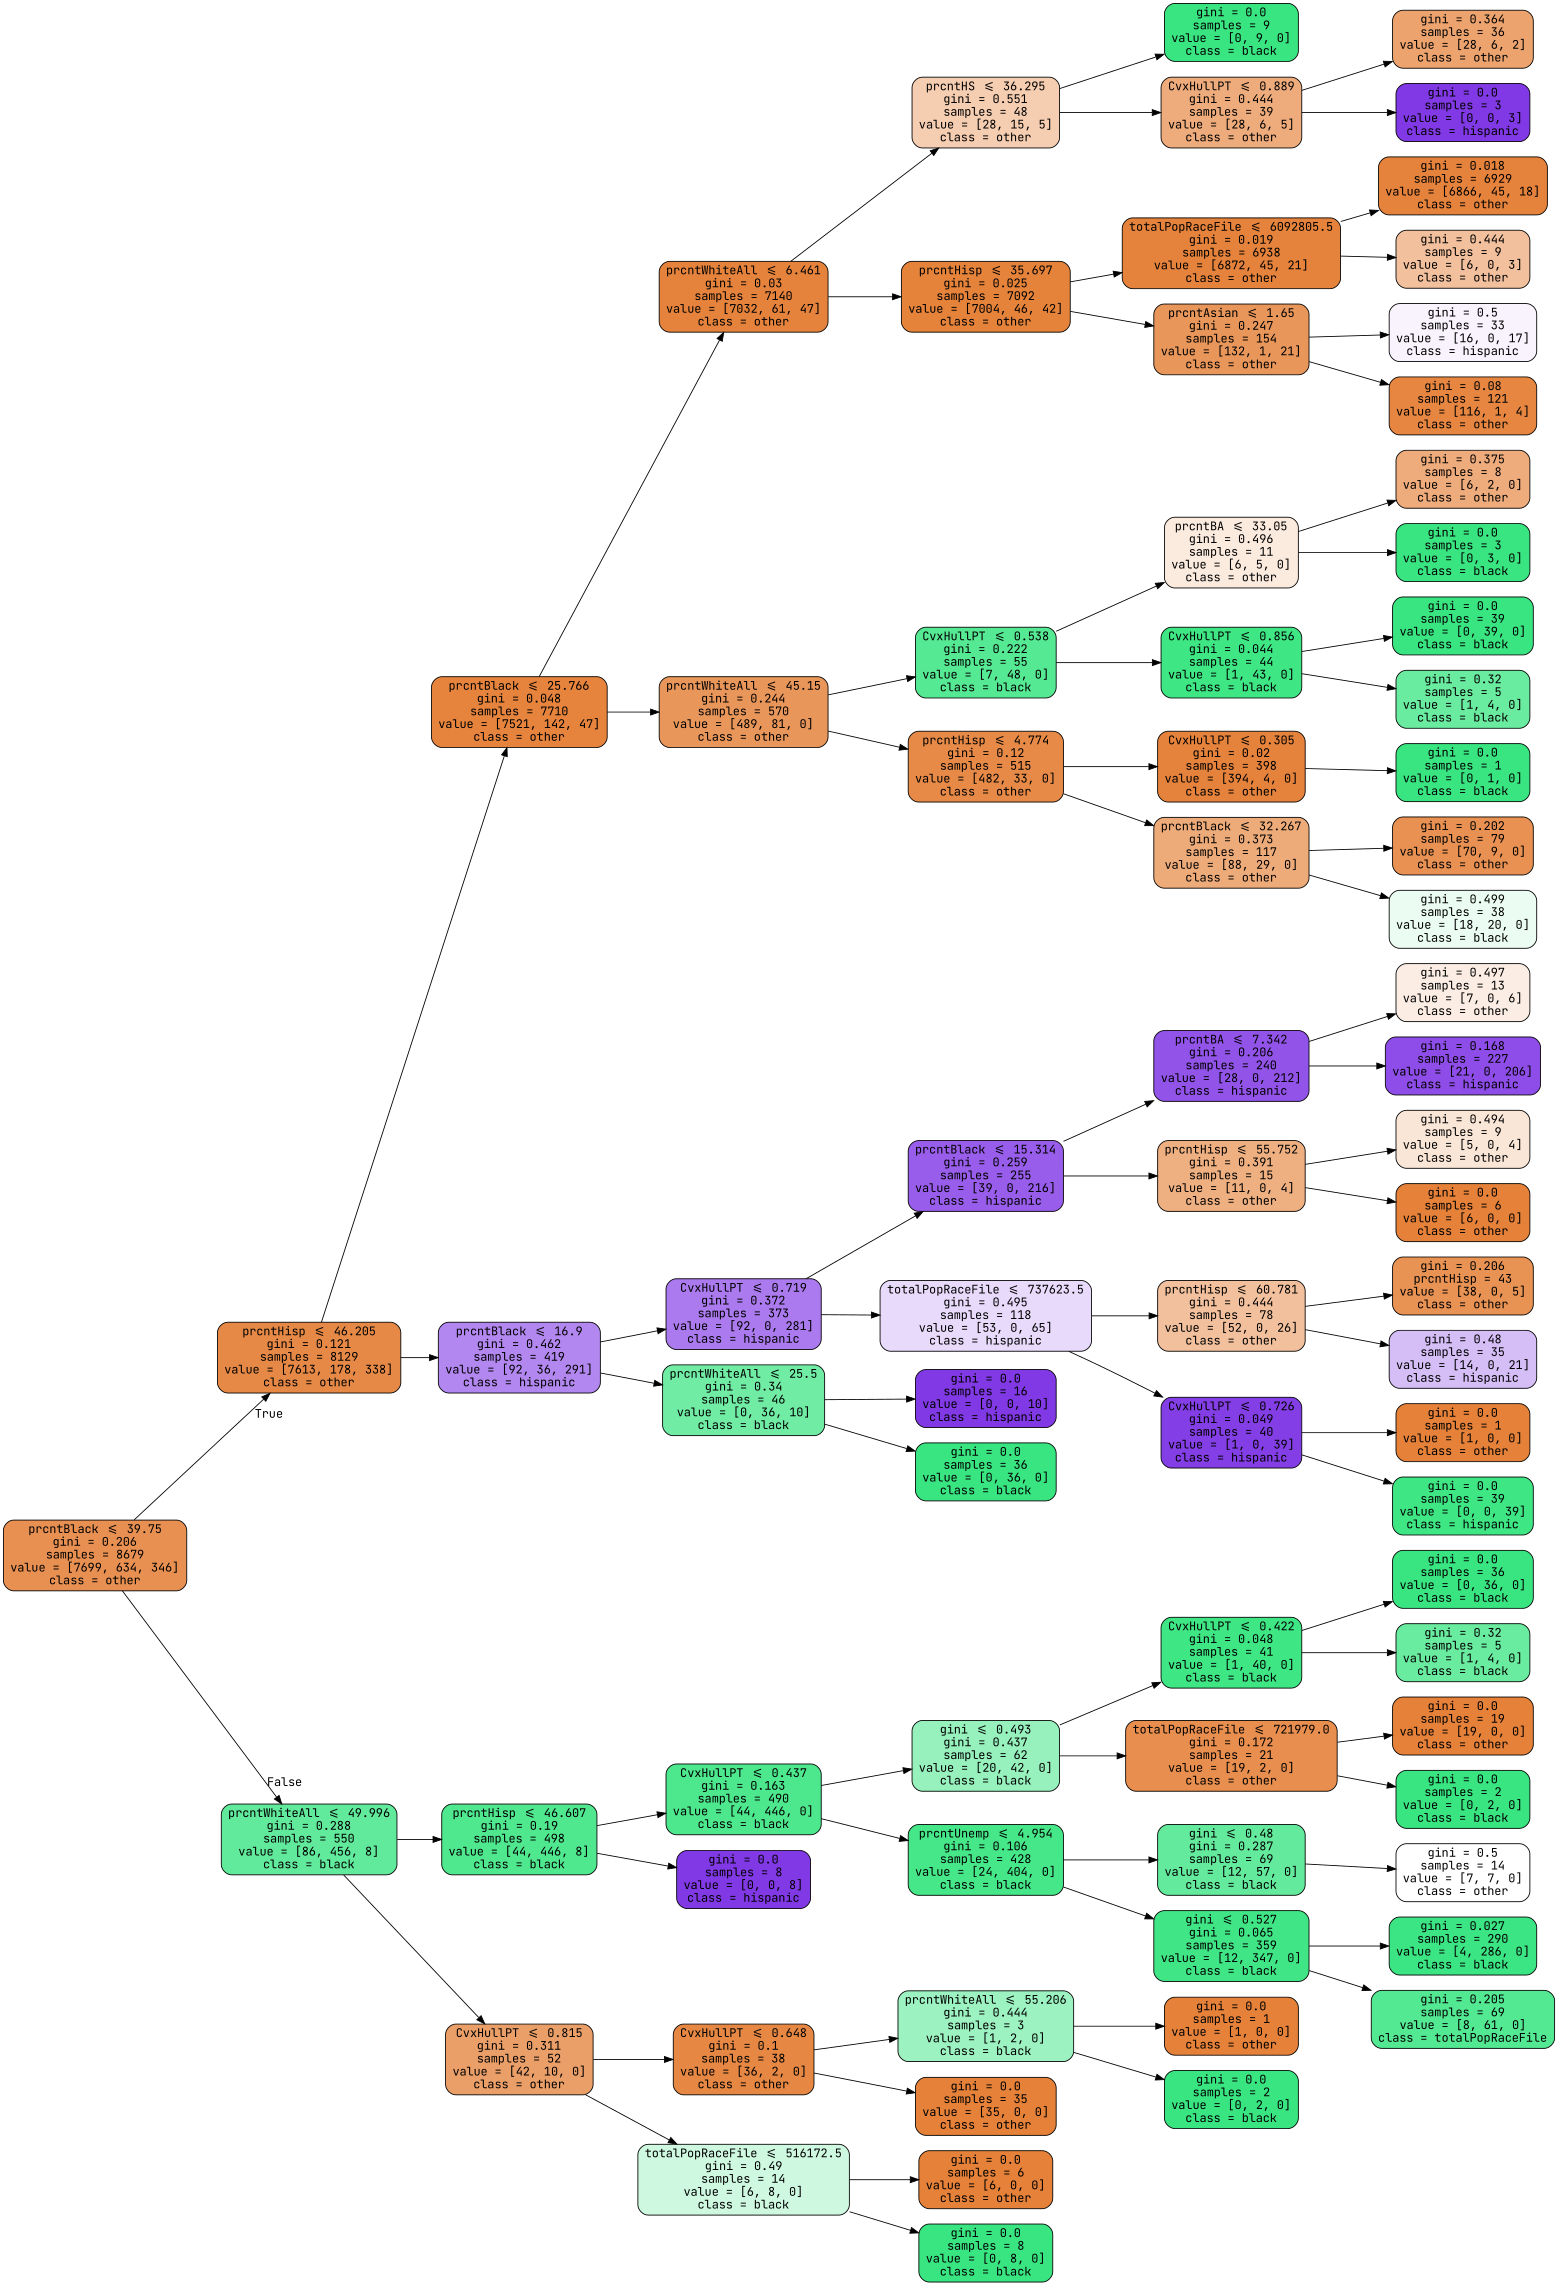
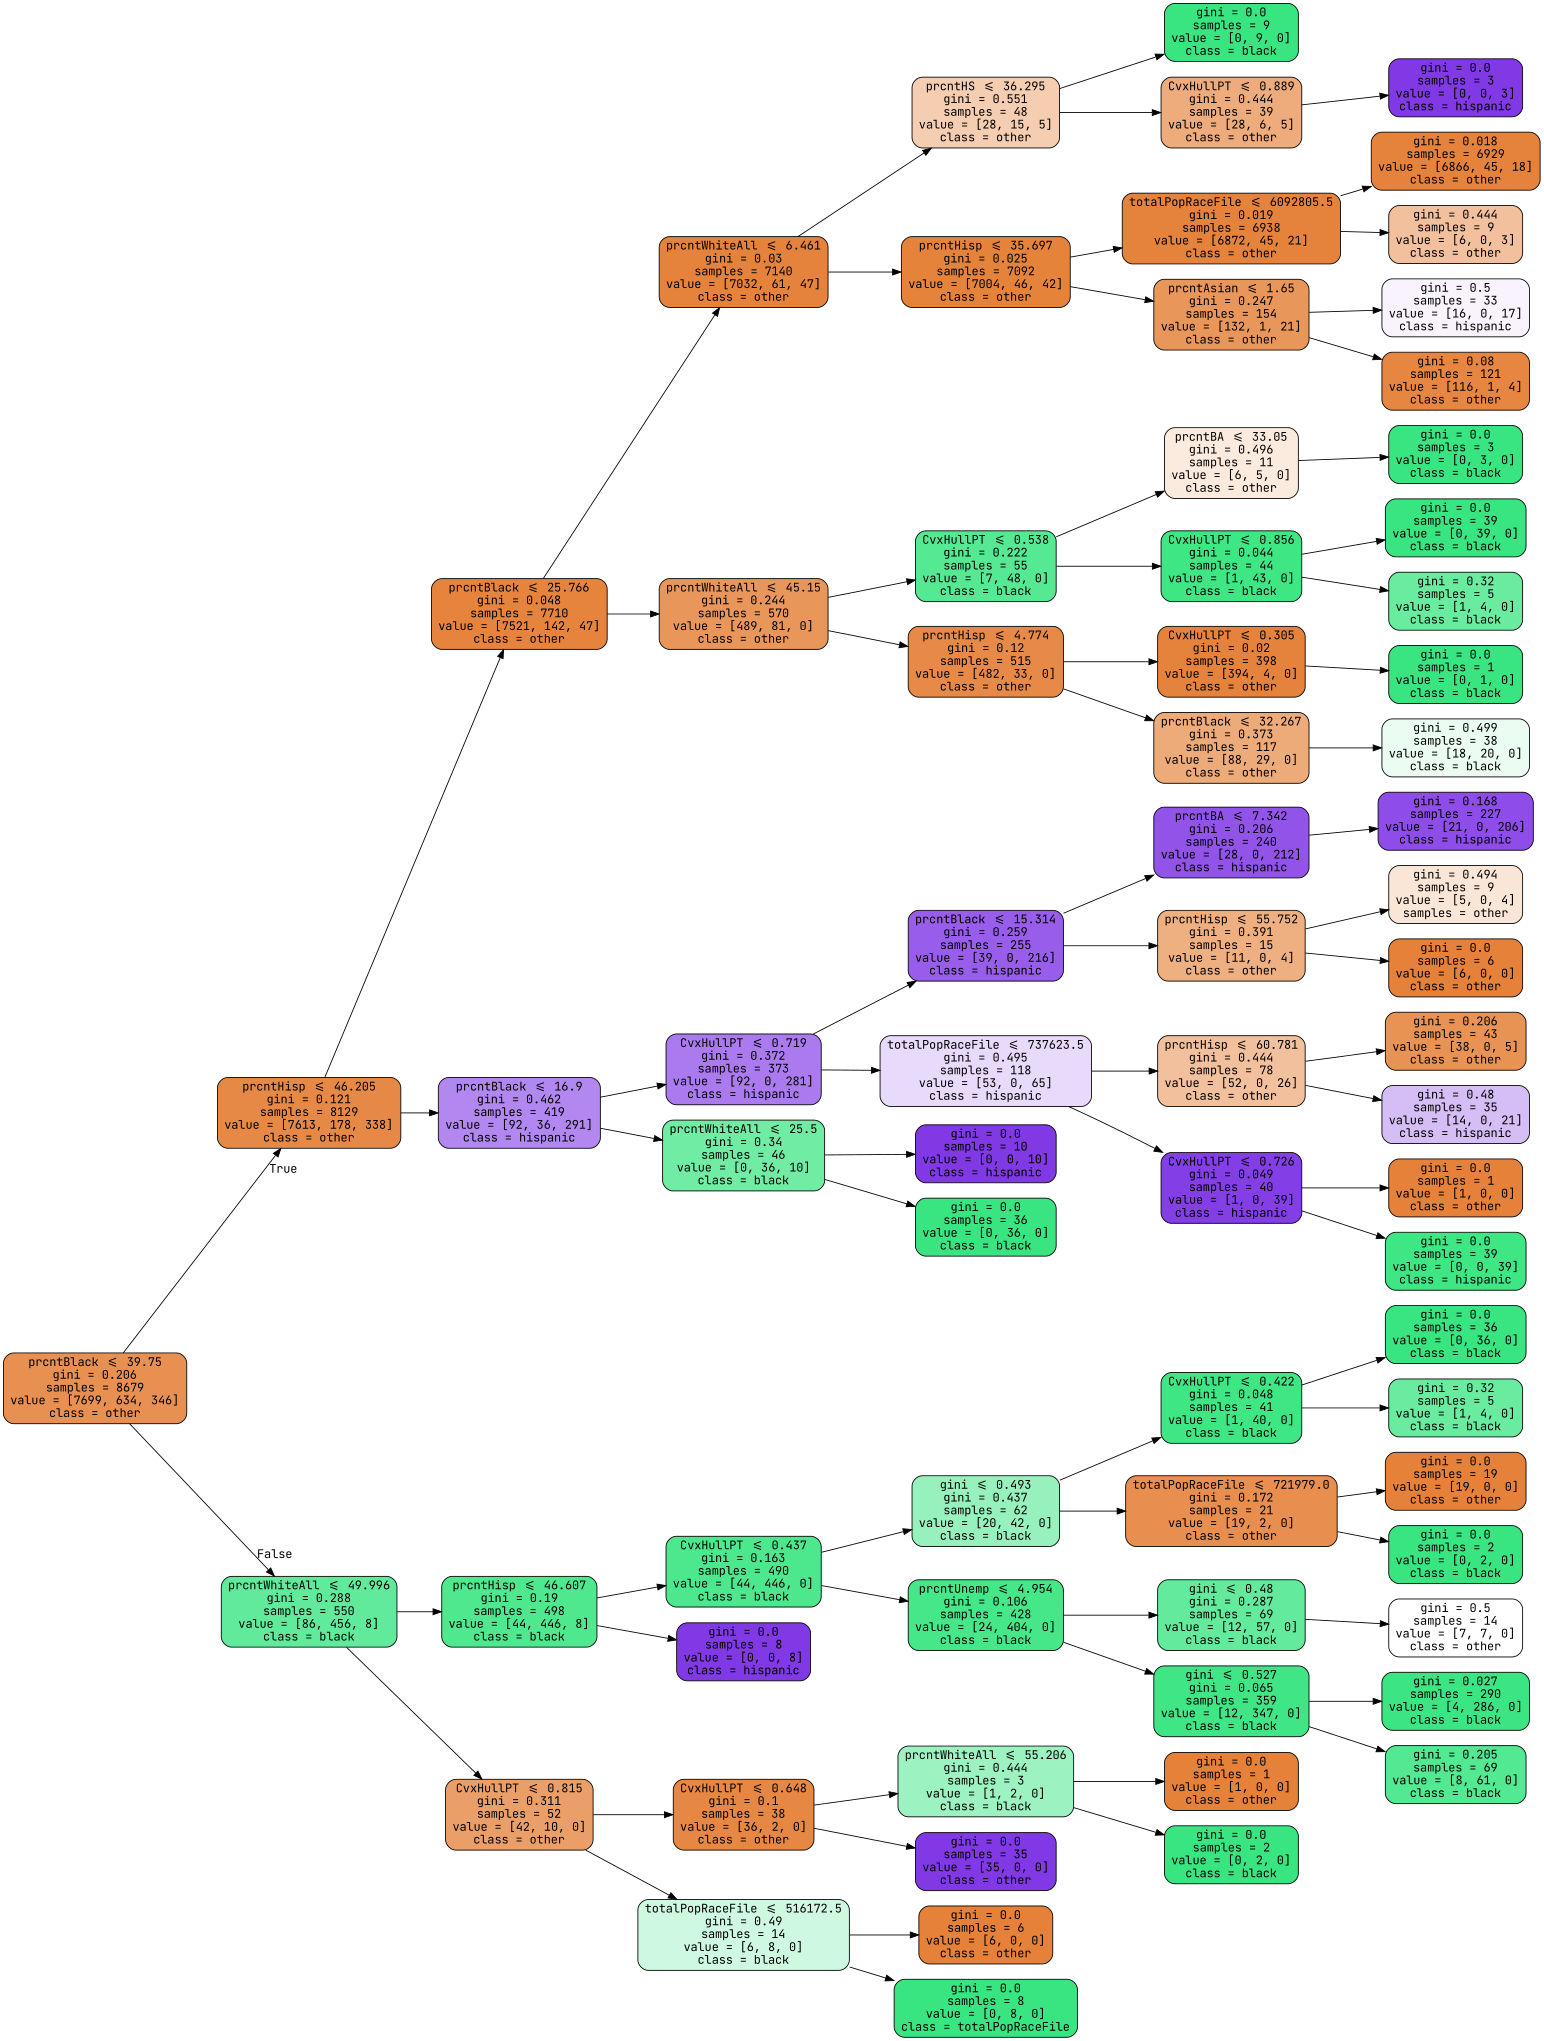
node "gini = 0.364 samples = 36 value = [28, 6, 2] class = other": removed
node "gini = 0.375 samples = 8 value = [6, 2, 0] class = other": removed
node "gini = 0.202 samples = 79 value = [70, 9, 0] class = other": removed
node "gini = 0.497 samples = 13 value = [7, 0, 6] class = other": removed
node "gini = 0.494 samples = 9 value = [5, 0, 4] class = other": label "gini = 0.494 samples = 9 value = [5, 0, 4] class = other" -> "gini = 0.494 samples = 9 value = [5, 0, 4] samples = other"
node "gini = 0.206 prcntHisp = 43 value = [38, 0, 5] class = other": label "gini = 0.206 prcntHisp = 43 value = [38, 0, 5] class = other" -> "gini = 0.206 samples = 43 value = [38, 0, 5] class = other"
node "gini = 0.0 samples = 16 value = [0, 0, 10] class = hispanic": label "gini = 0.0 samples = 16 value = [0, 0, 10] class = hispanic" -> "gini = 0.0 samples = 10 value = [0, 0, 10] class = hispanic"
node "gini = 0.205 samples = 69 value = [8, 61, 0] class = totalPopRaceFile": label "gini = 0.205 samples = 69 value = [8, 61, 0] class = totalPopRaceFile" -> "gini = 0.205 samples = 69 value = [8, 61, 0] class = black"
node "gini = 0.0 samples = 35 value = [35, 0, 0] class = other": fillcolor #e58139 -> #8139e5
node "gini = 0.0 samples = 8 value = [0, 8, 0] class = black": label "gini = 0.0 samples = 8 value = [0, 8, 0] class = black" -> "gini = 0.0 samples = 8 value = [0, 8, 0] class = totalPopRaceFile"
